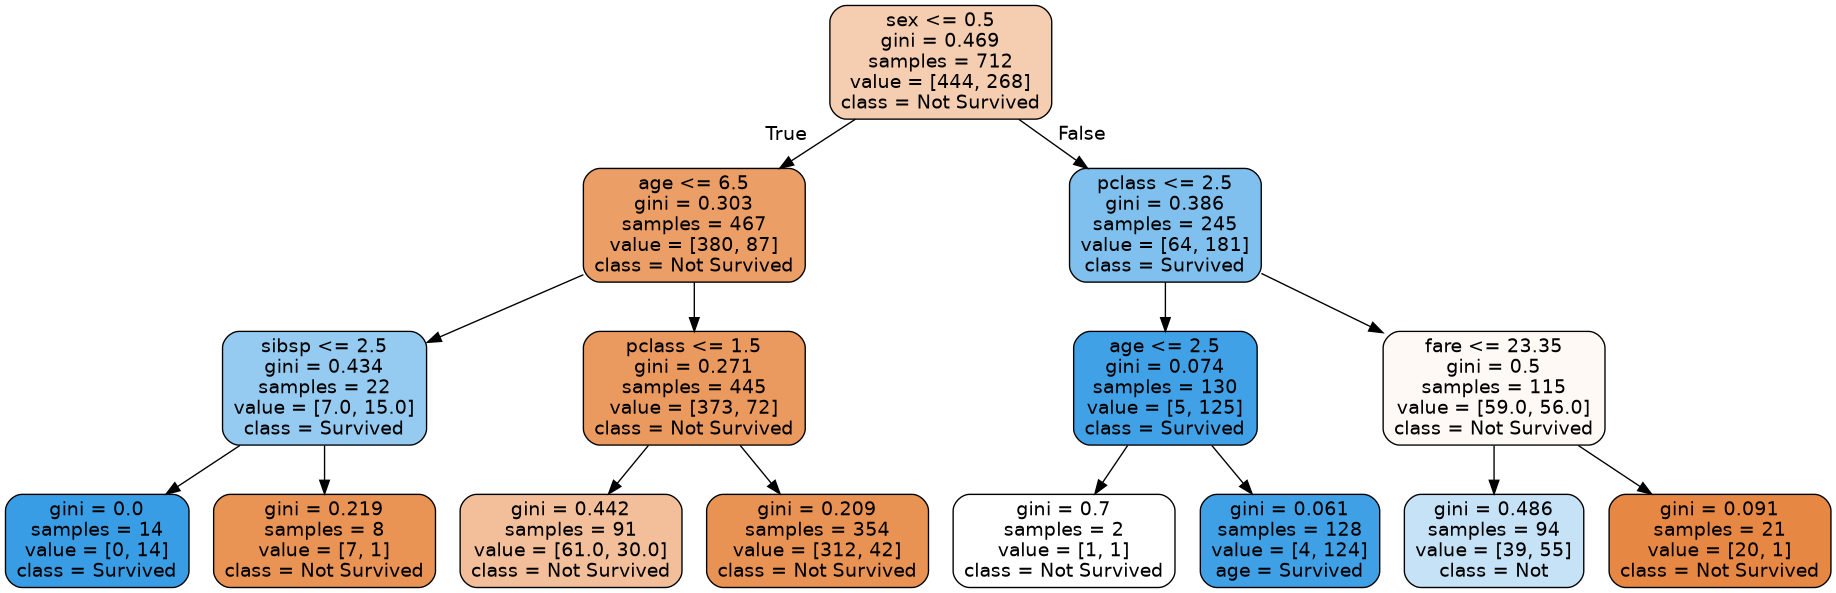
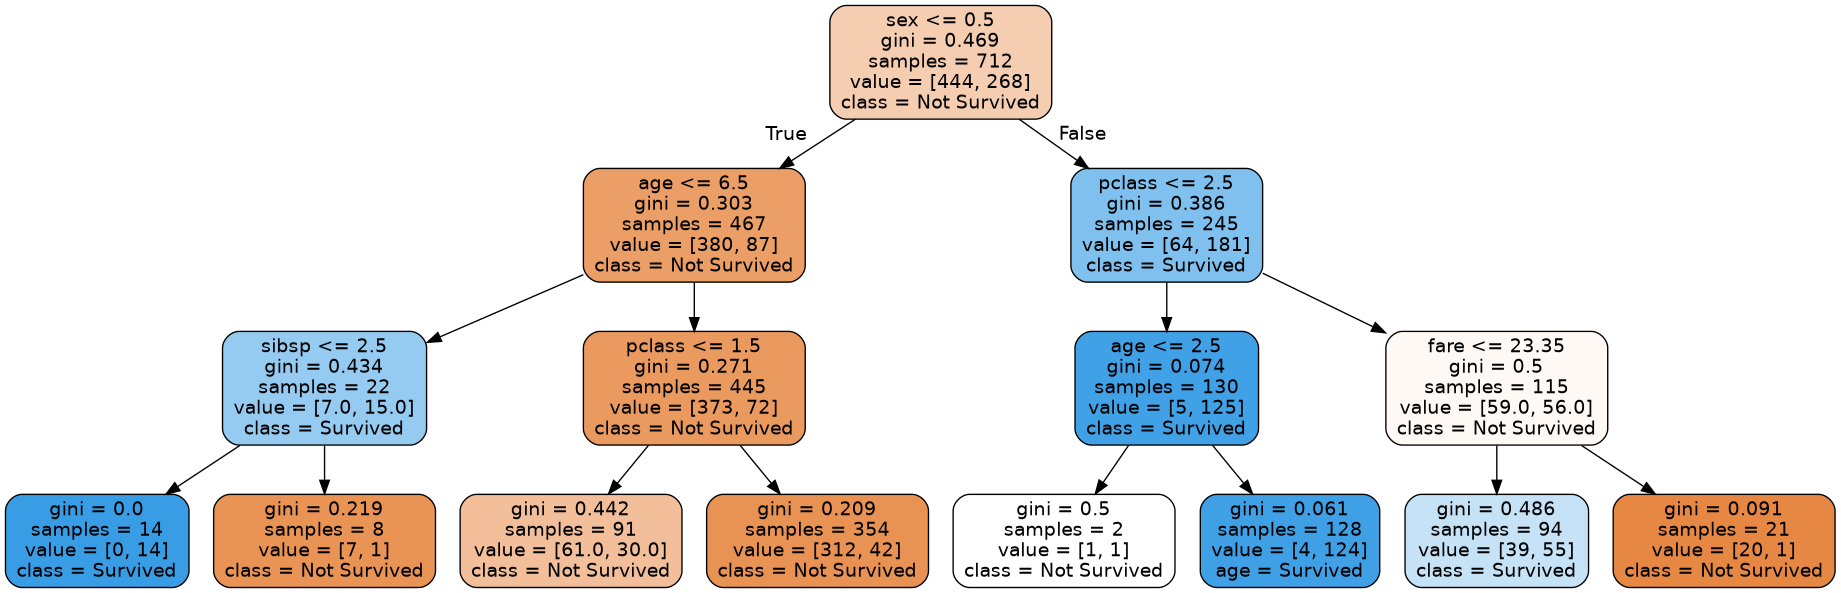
node "gini = 0.7 samples = 2 value = [1, 1] class = Not Survived": label "gini = 0.7 samples = 2 value = [1, 1] class = Not Survived" -> "gini = 0.5 samples = 2 value = [1, 1] class = Not Survived"
node "gini = 0.486 samples = 94 value = [39, 55] class = Not": label "gini = 0.486 samples = 94 value = [39, 55] class = Not" -> "gini = 0.486 samples = 94 value = [39, 55] class = Survived"
